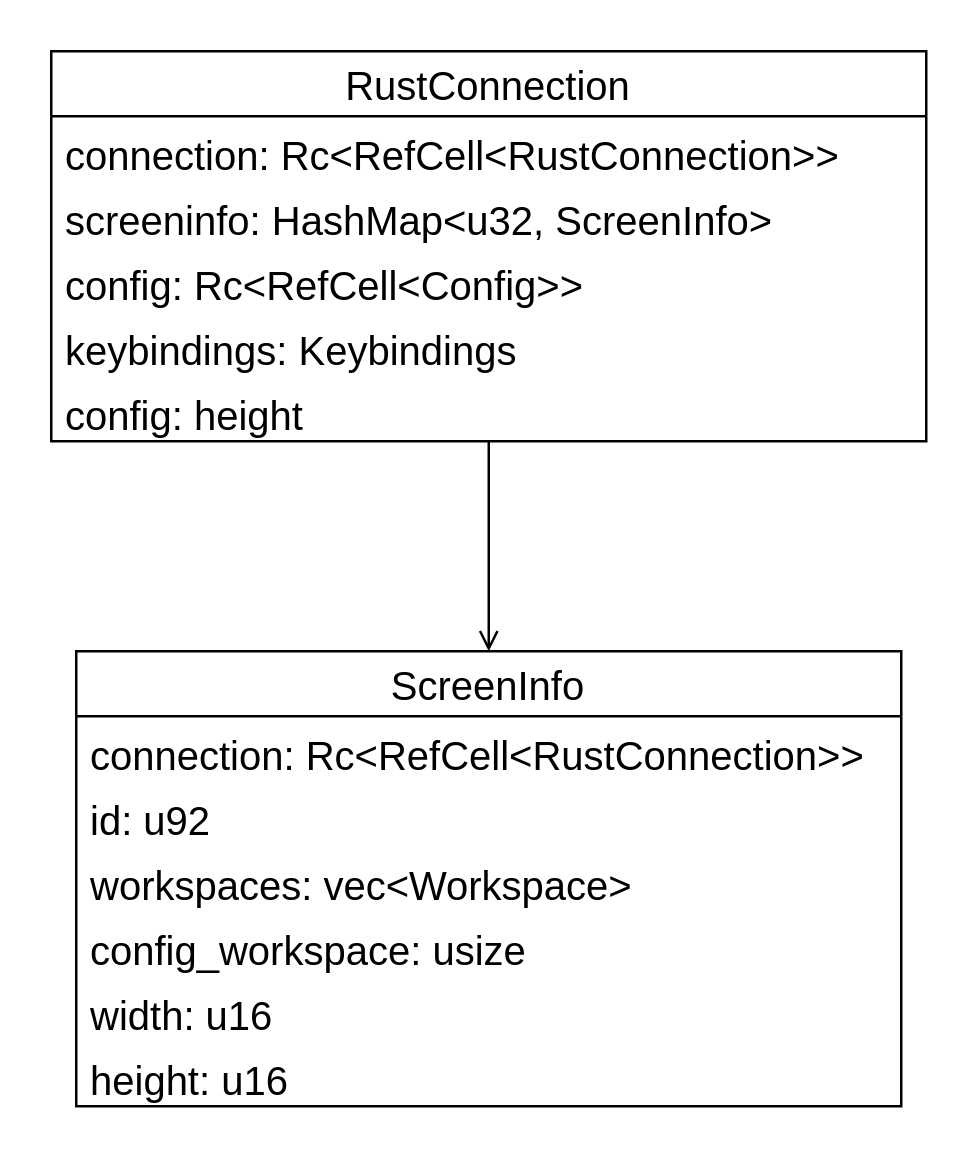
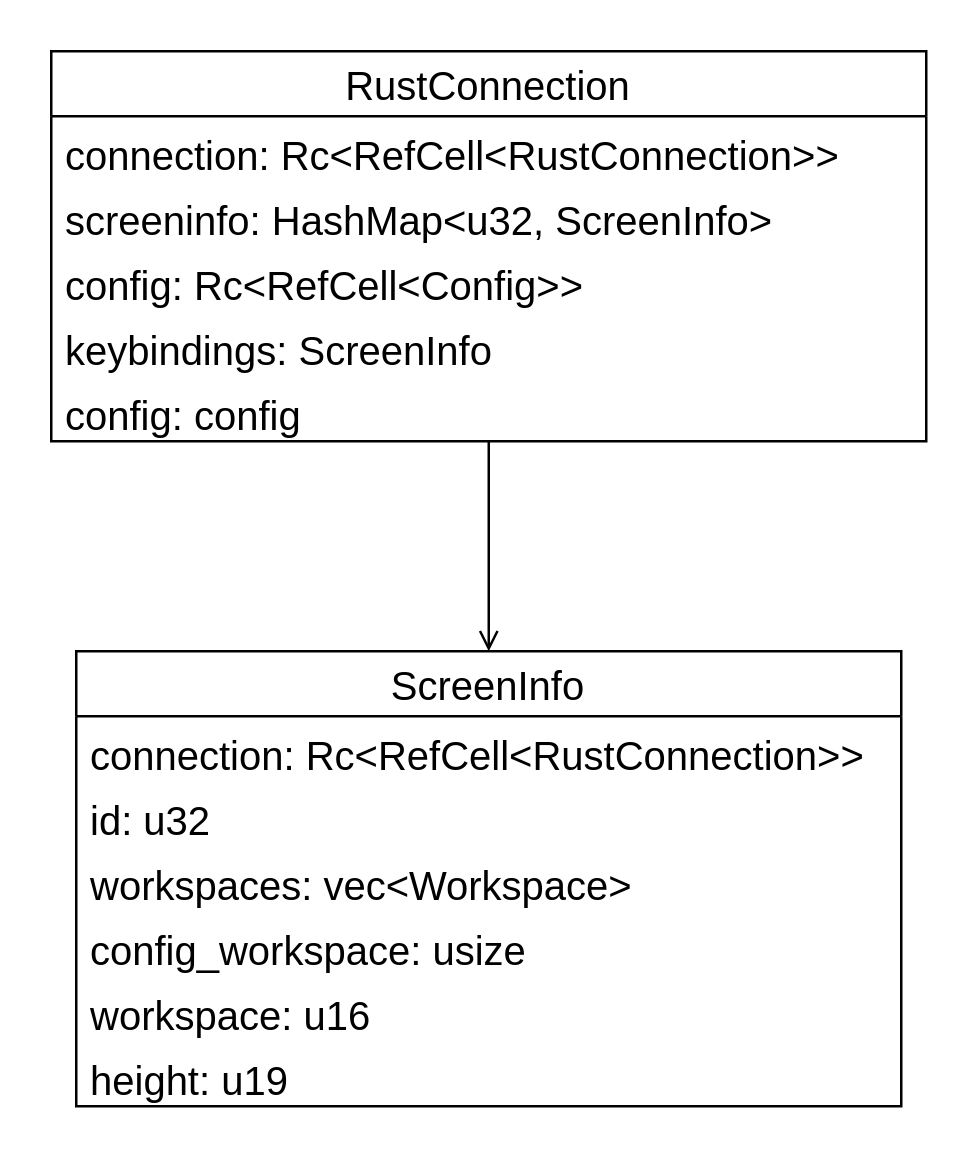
node "keybindings: Keybindings": label "keybindings: Keybindings" -> "keybindings: ScreenInfo"
node "config: height": label "config: height" -> "config: config"
node "id: u92": label "id: u92" -> "id: u32"
node "width: u16": label "width: u16" -> "workspace: u16"
node "height: u16": label "height: u16" -> "height: u19"
